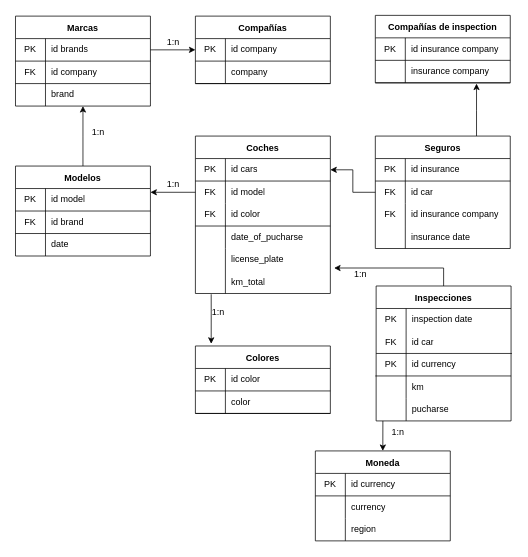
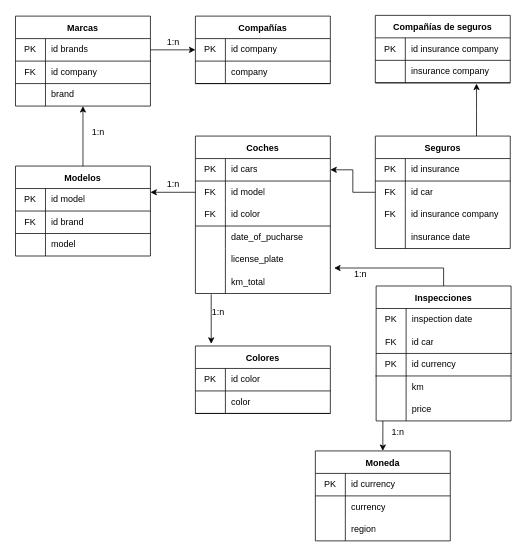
node "Compañías de inspection": label "Compañías de inspection" -> "Compañías de seguros"
node "date": label "date" -> "model"
node "pucharse": label "pucharse" -> "price"
